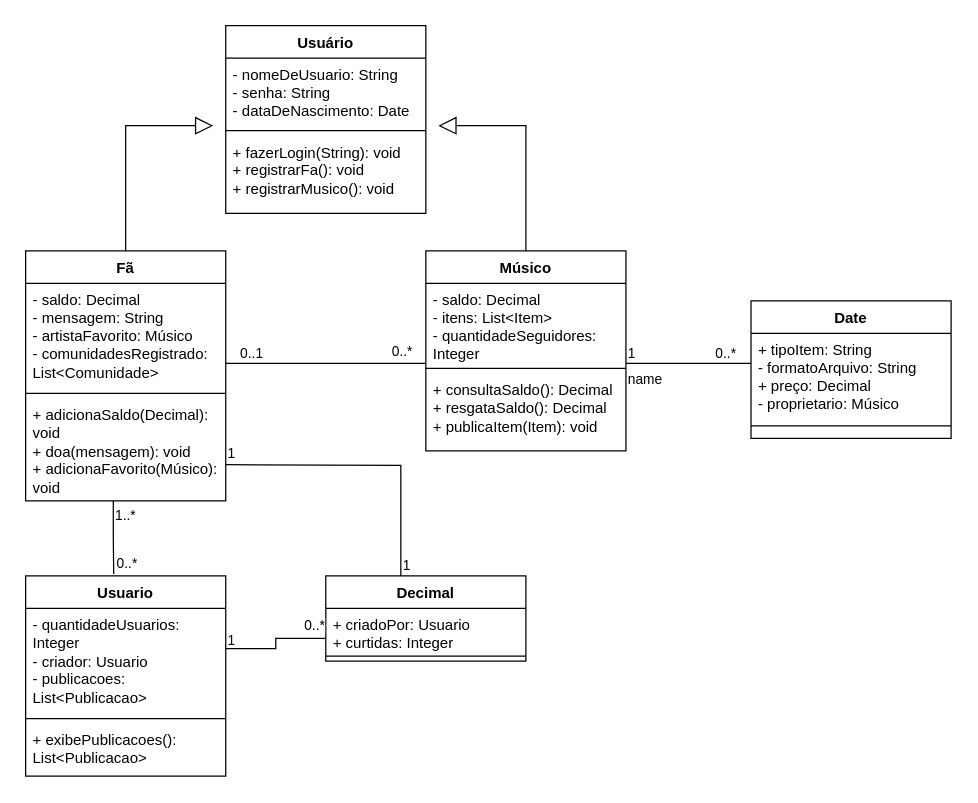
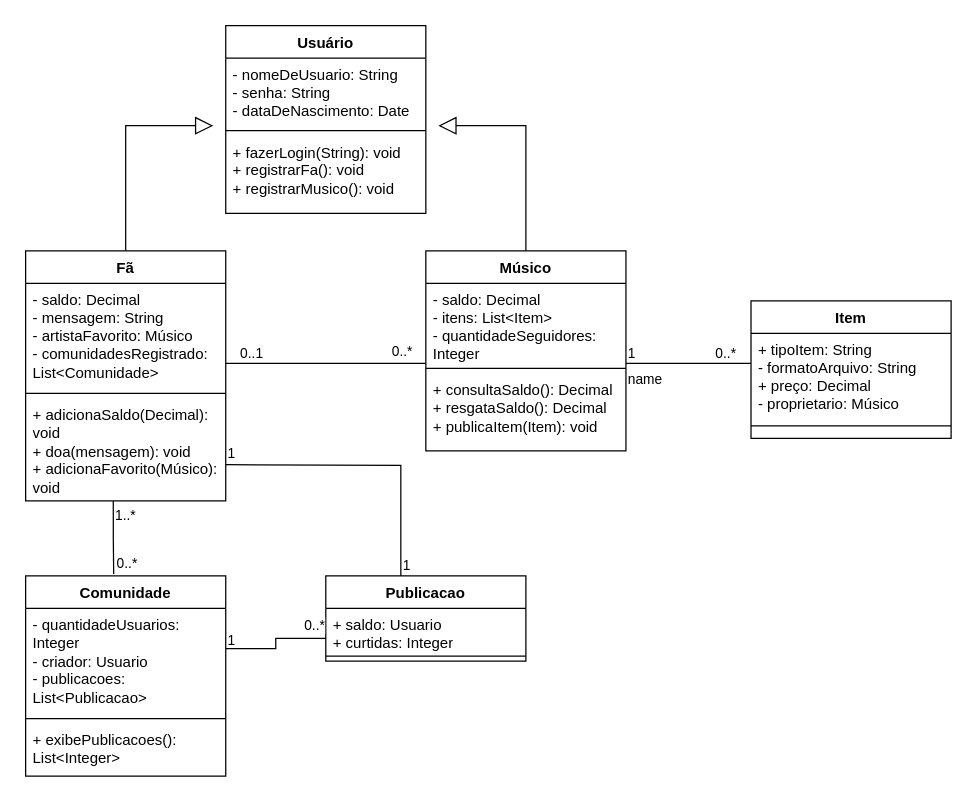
node "Date": label "Date" -> "Item"
node "Usuario": label "Usuario" -> "Comunidade"
node "Decimal": label "Decimal" -> "Publicacao"
node "+ criadoPor: Usuario + curtidas: Integer": label "+ criadoPor: Usuario + curtidas: Integer" -> "+ saldo: Usuario + curtidas: Integer"
node "+ exibePublicacoes(): List<Publicacao>": label "+ exibePublicacoes(): List<Publicacao>" -> "+ exibePublicacoes(): List<Integer>"
